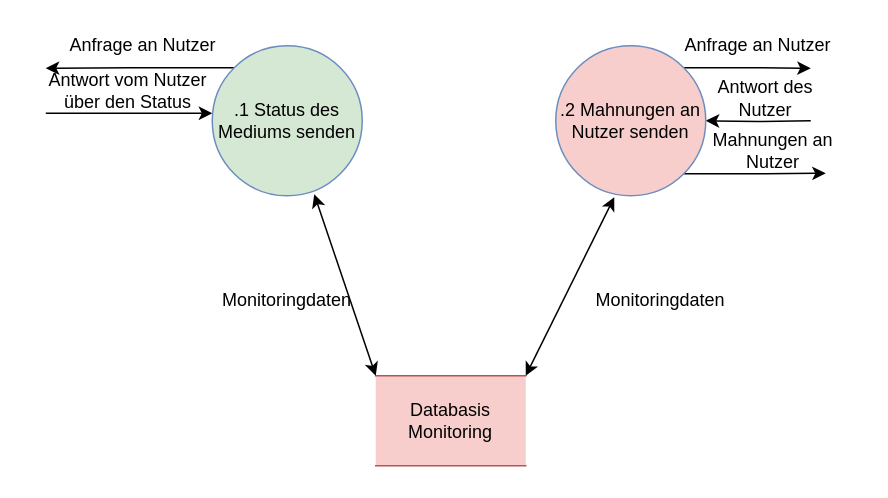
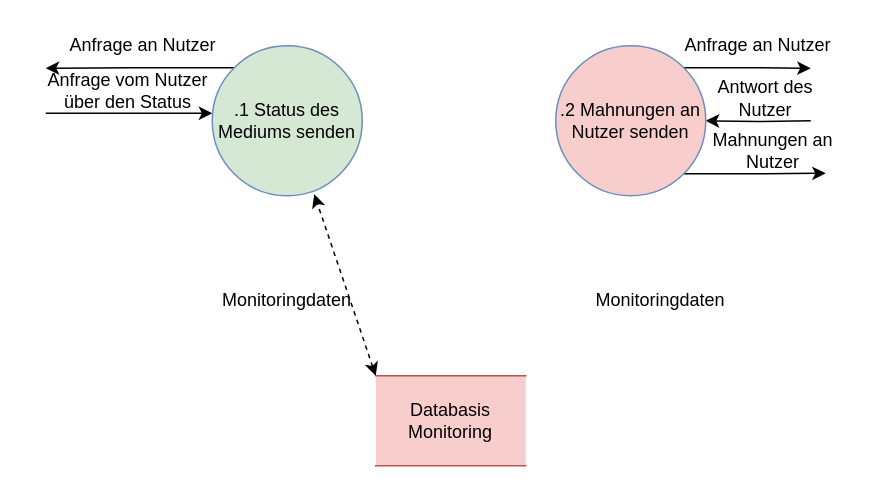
node "Antwort vom Nutzer über den Status": label "Antwort vom Nutzer über den Status" -> "Anfrage vom Nutzer über den Status"
edge ".1 Status des Mediums senden" -- "Databasis Monitoring": style solid -> dashed
edge ".2 Mahnungen an Nutzer senden" -- "Databasis Monitoring": removed
